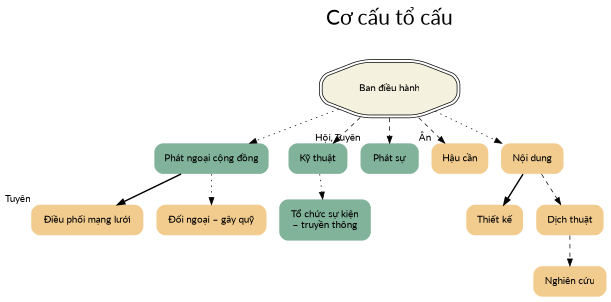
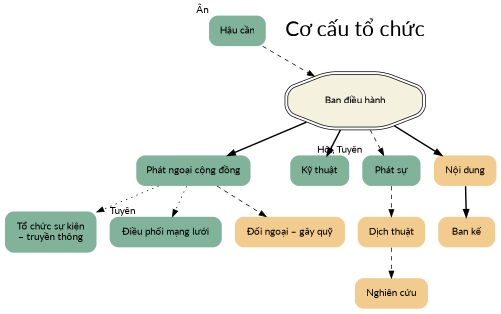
node "Cơ cấu tổ cấu": label "Cơ cấu tổ cấu" -> "Cơ cấu tổ chức"
edge "Ban điều hành" -> "Phát ngoại cộng đồng": style dotted -> bold
edge "Ban điều hành" -> "Nội dung": style dotted -> bold
edge "Ban điều hành" -> "Kỹ thuật": style dashed -> bold
edge "Ban điều hành" -> "Hậu cần Ân": reversed
node "Hậu cần Ân": fillcolor #f2cc8f -> #81b29a
edge "Kỹ thuật" -> "Tổ chức sự kiện – truyền thông": now "Phát ngoại cộng đồng" -> "Tổ chức sự kiện – truyền thông"
edge "Phát ngoại cộng đồng" -> "Đối ngoại – gây quỹ": style dotted -> dashed
edge "Nội dung" -> "Dịch thuật": now "Phát sự Hội, Tuyên" -> "Dịch thuật"
edge "Phát ngoại cộng đồng" -> "Điều phối mạng lưới Tuyên": style bold -> dotted
node "Điều phối mạng lưới Tuyên": fillcolor #f2cc8f -> #81b29a
node "Thiết kế": label "Thiết kế" -> "Ban kế"
